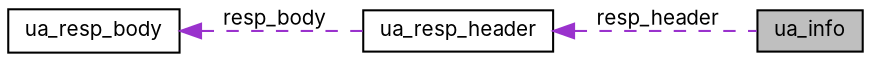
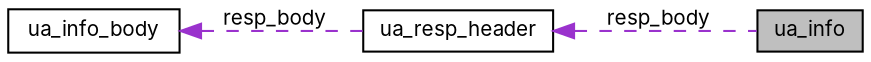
edge "ua_info" -> "ua_resp_header": label " resp_header" -> " resp_body"
node "ua_resp_body": label "ua_resp_body" -> "ua_info_body"
